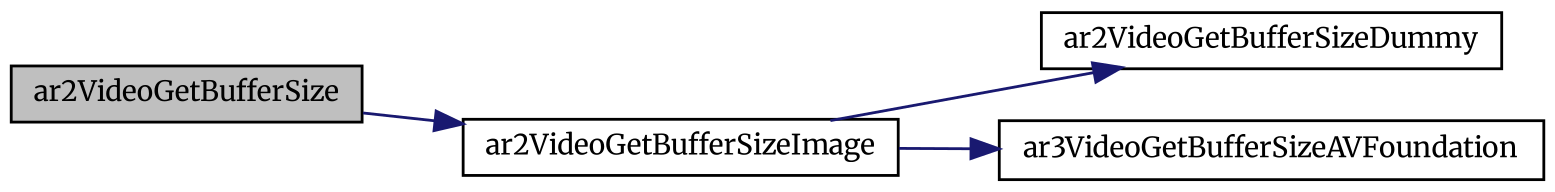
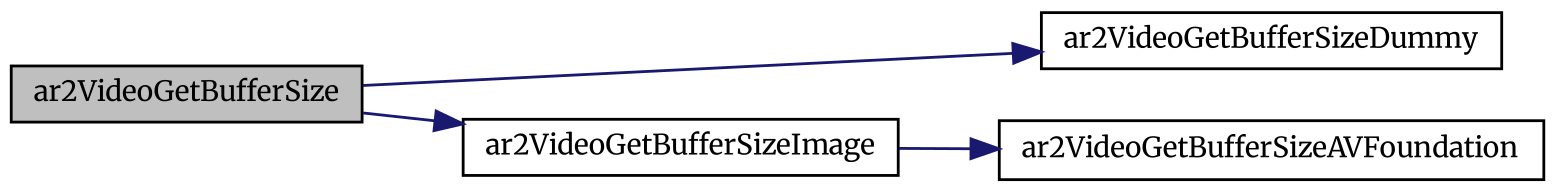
edge "ar2VideoGetBufferSizeImage" -> "ar2VideoGetBufferSizeDummy": now "ar2VideoGetBufferSize" -> "ar2VideoGetBufferSizeDummy"
node "ar3VideoGetBufferSizeAVFoundation": label "ar3VideoGetBufferSizeAVFoundation" -> "ar2VideoGetBufferSizeAVFoundation"
